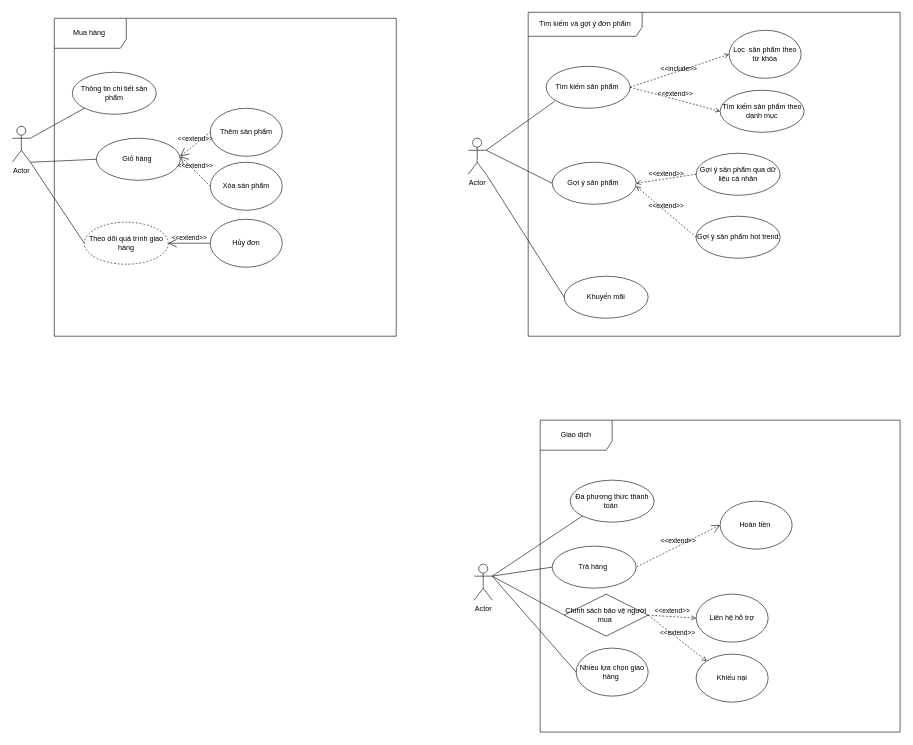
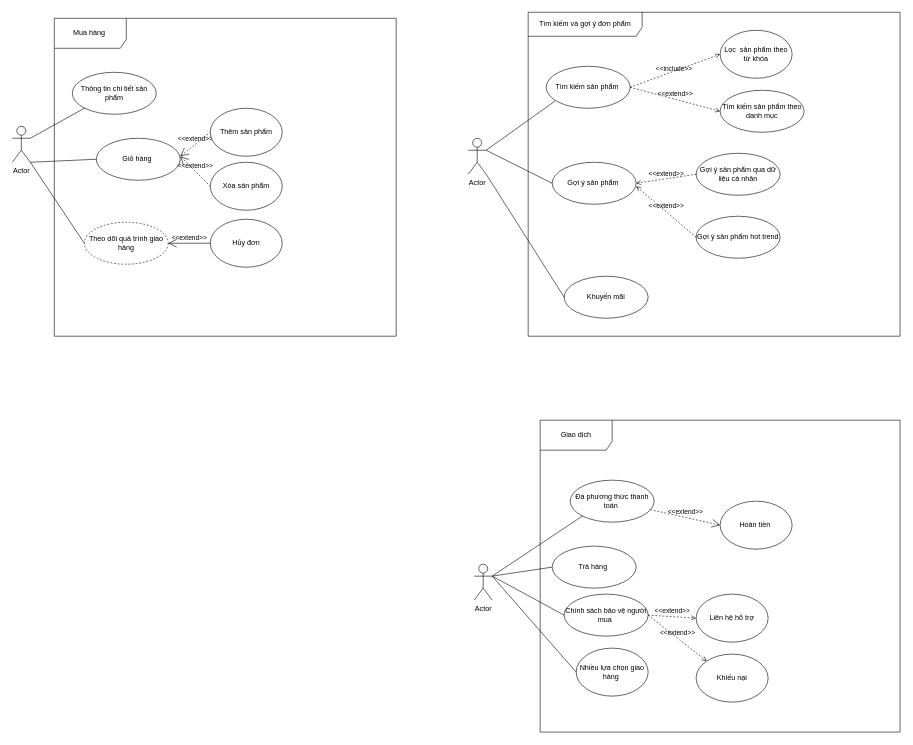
node "Lọc sản phẩm theo từ khóa": moved (765, 54) -> (756, 54)
edge "Trả hàng" -> "Hoàn tiền": now "Đa phương thức thanh toán" -> "Hoàn tiền"
node "Chính sách bảo vệ người mua": shape diamond -> ellipse
